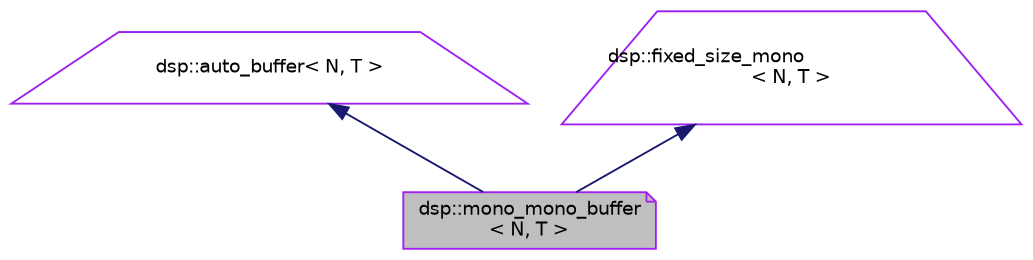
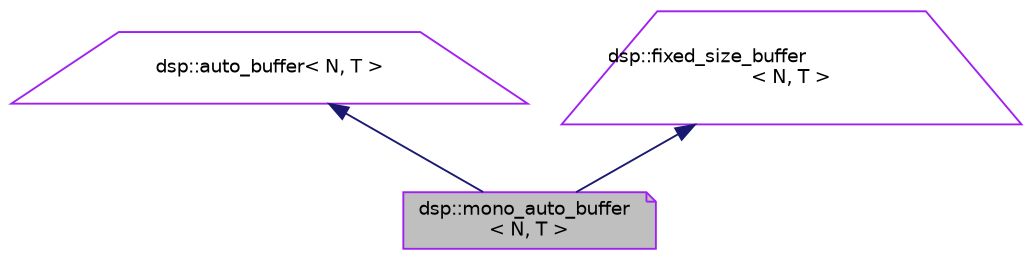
node "dsp::fixed_size_mono < N, T >": label "dsp::fixed_size_mono < N, T >" -> "dsp::fixed_size_buffer < N, T >"
node "dsp::mono_mono_buffer < N, T >": label "dsp::mono_mono_buffer < N, T >" -> "dsp::mono_auto_buffer < N, T >"
